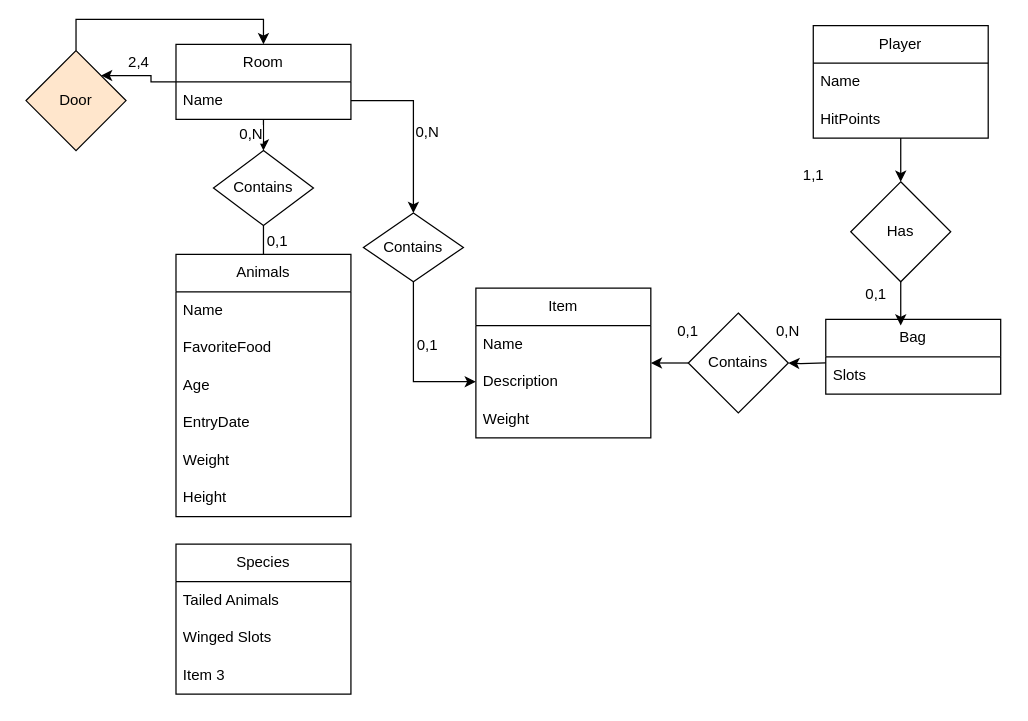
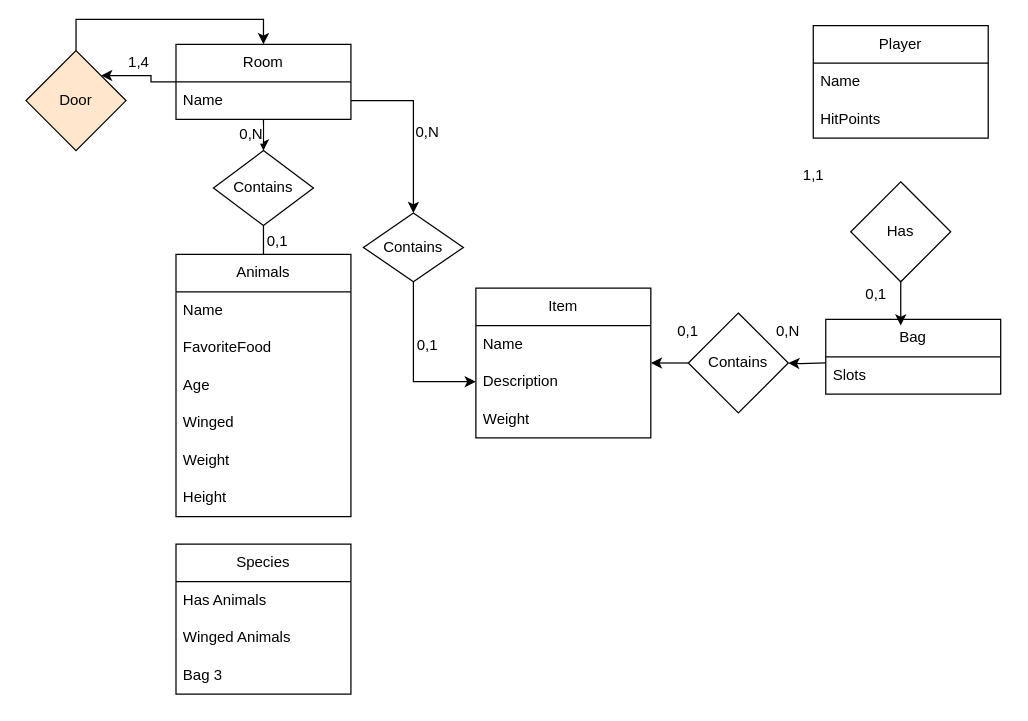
node "2,4": label "2,4" -> "1,4"
edge "Player" -> "Has": removed
node "EntryDate": label "EntryDate" -> "Winged"
node "Tailed Animals": label "Tailed Animals" -> "Has Animals"
node "Winged Slots": label "Winged Slots" -> "Winged Animals"
node "Item 3": label "Item 3" -> "Bag 3"
